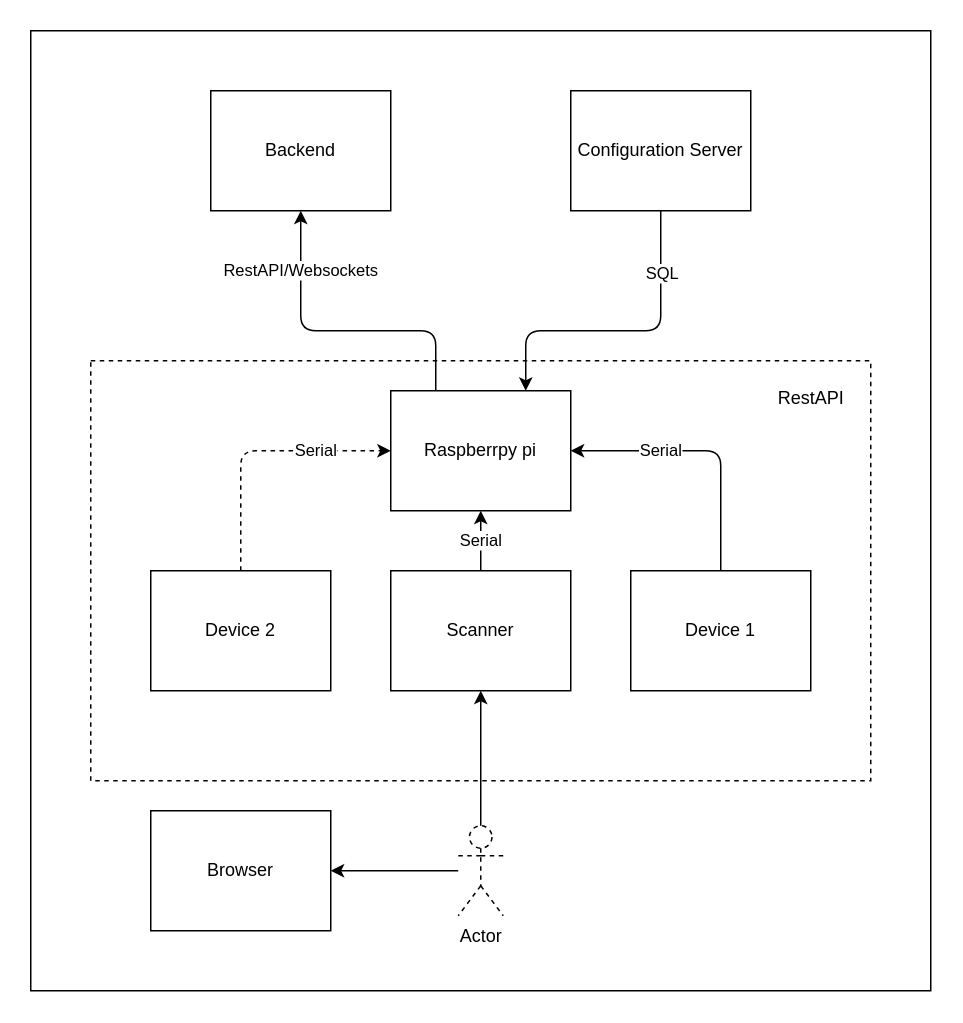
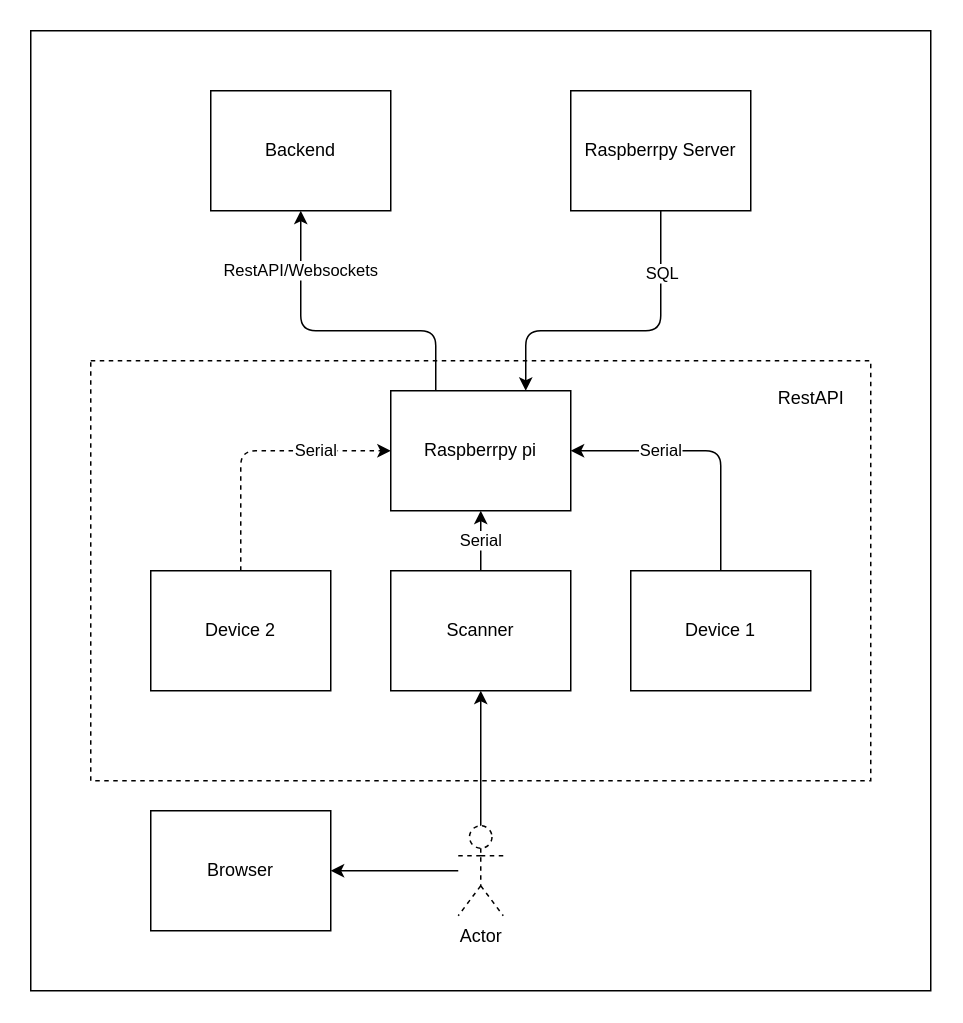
node "Configuration Server": label "Configuration Server" -> "Raspberrpy Server"
